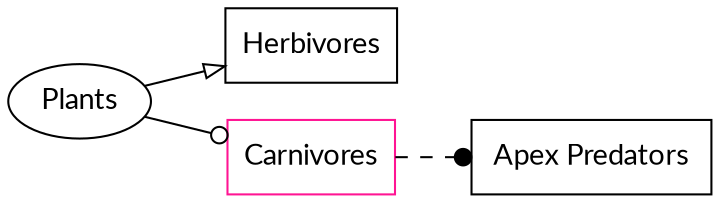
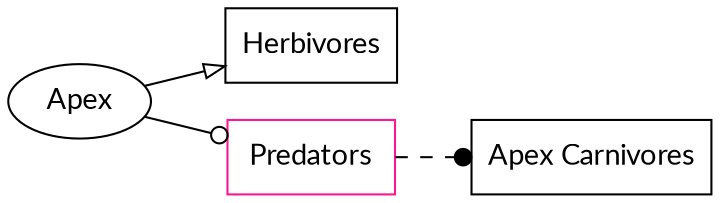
node "Plants": label "Plants" -> "Apex"
node "Carnivores": label "Carnivores" -> "Predators"
node "Apex Predators": label "Apex Predators" -> "Apex Carnivores"
